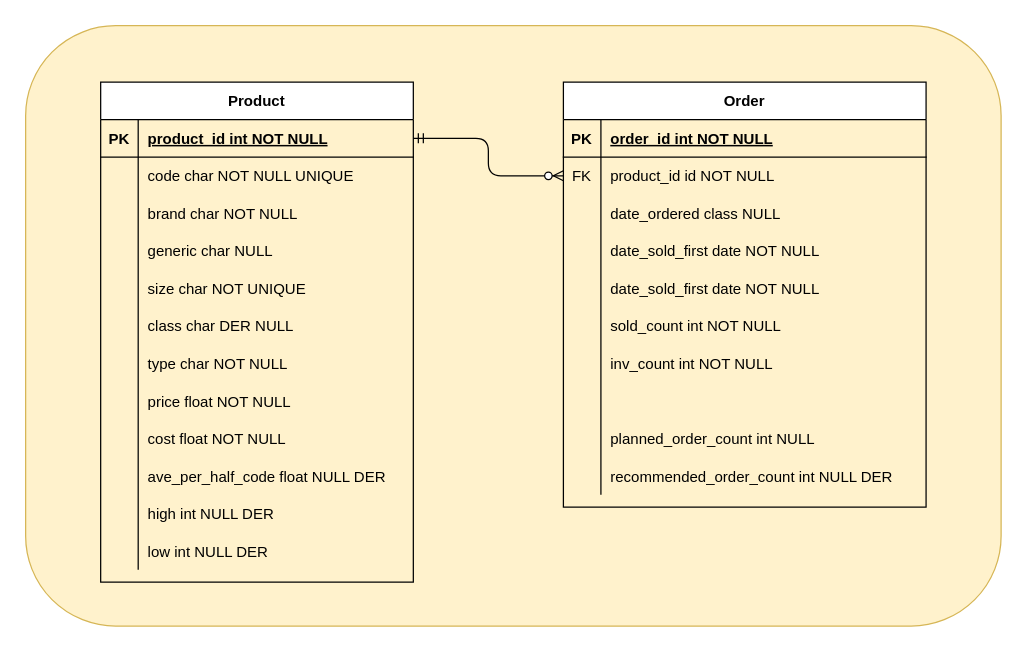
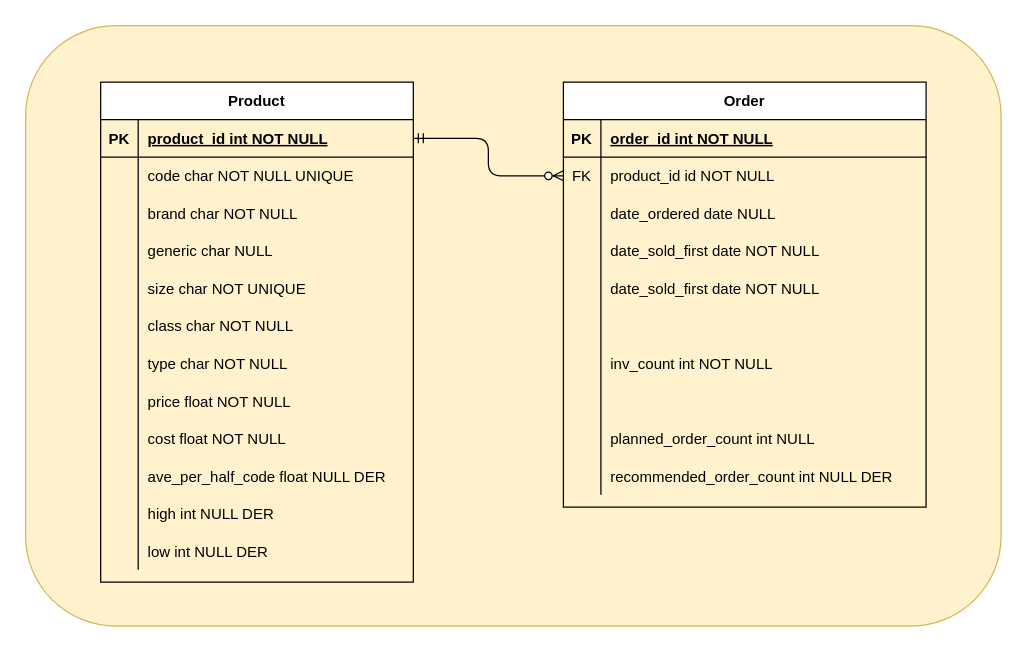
node "date_ordered class NULL": label "date_ordered class NULL" -> "date_ordered date NULL"
node "class char DER NULL": label "class char DER NULL" -> "class char NOT NULL"
node "sold_count int NOT NULL": removed
